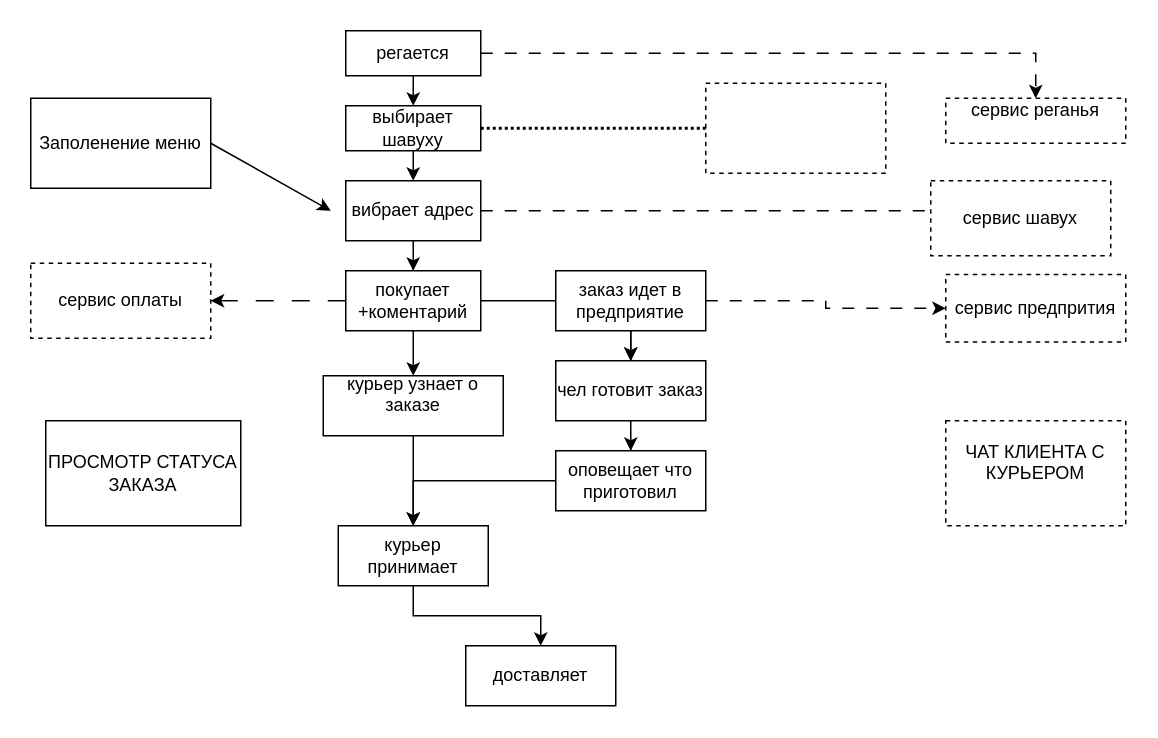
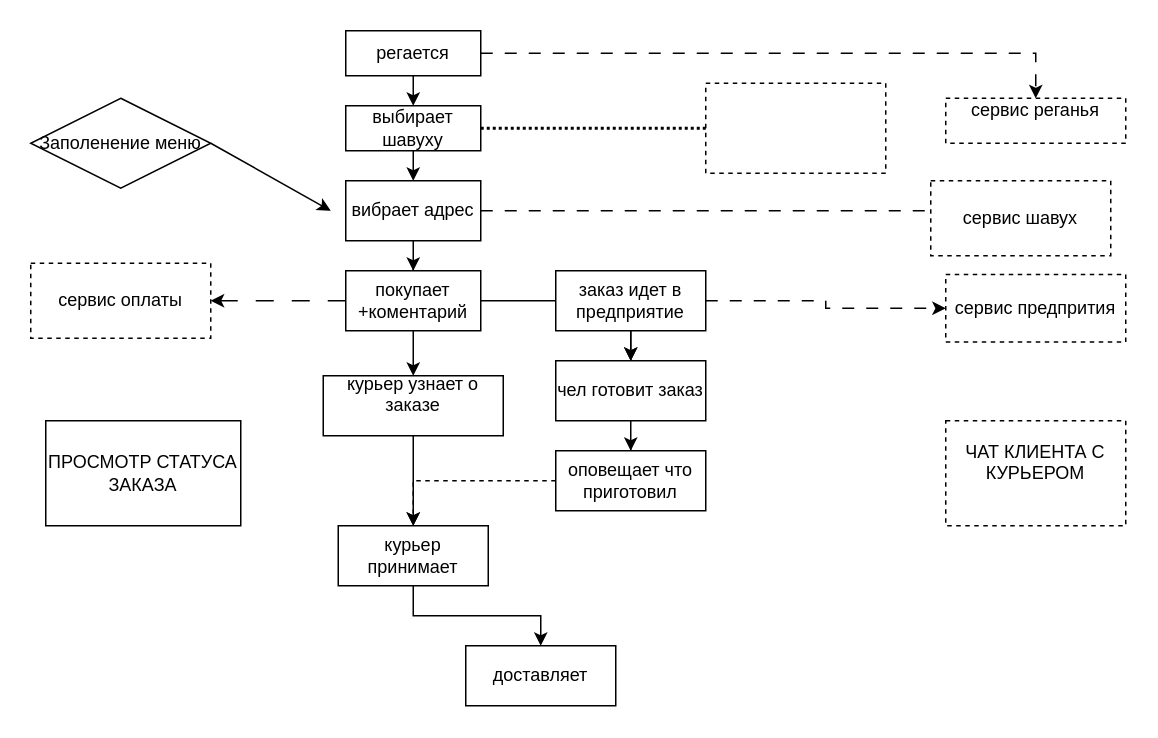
node "Заполенение меню": shape rectangle -> diamond
edge "оповещает что приготовил" -> "курьер принимает": style solid -> dashed
